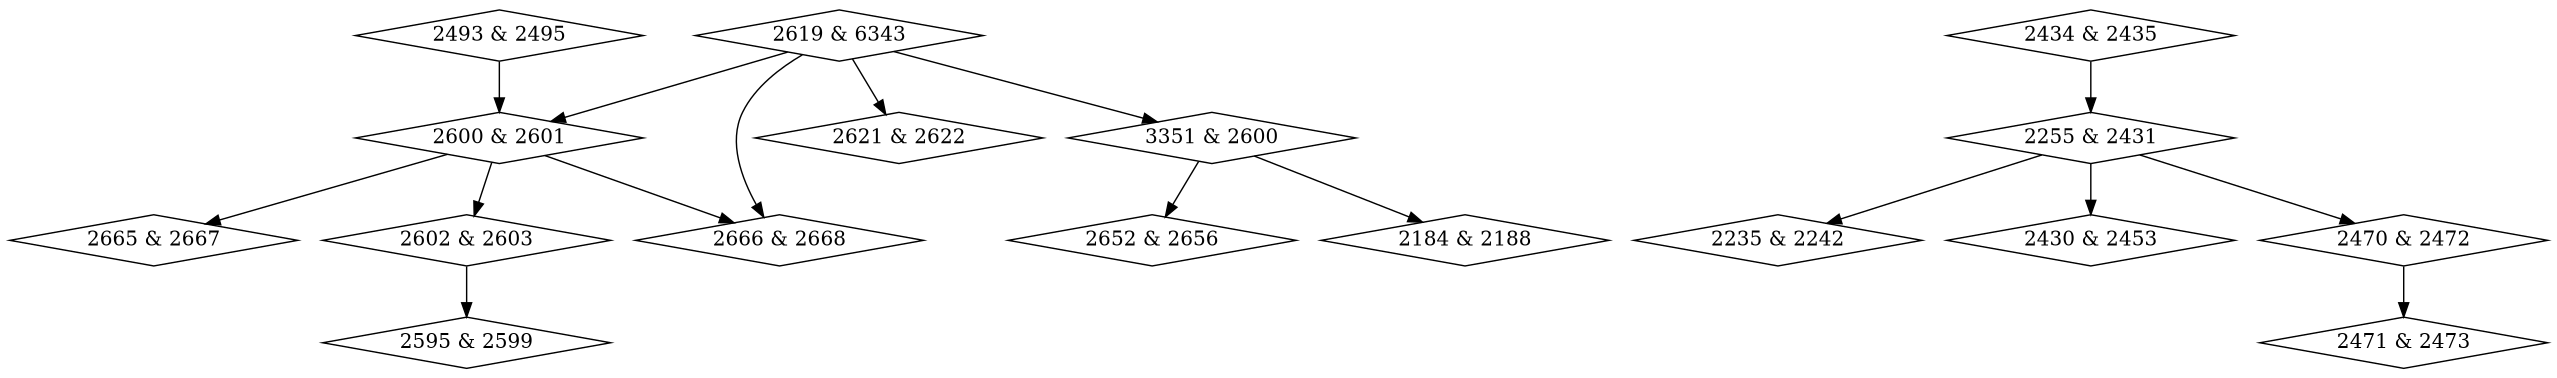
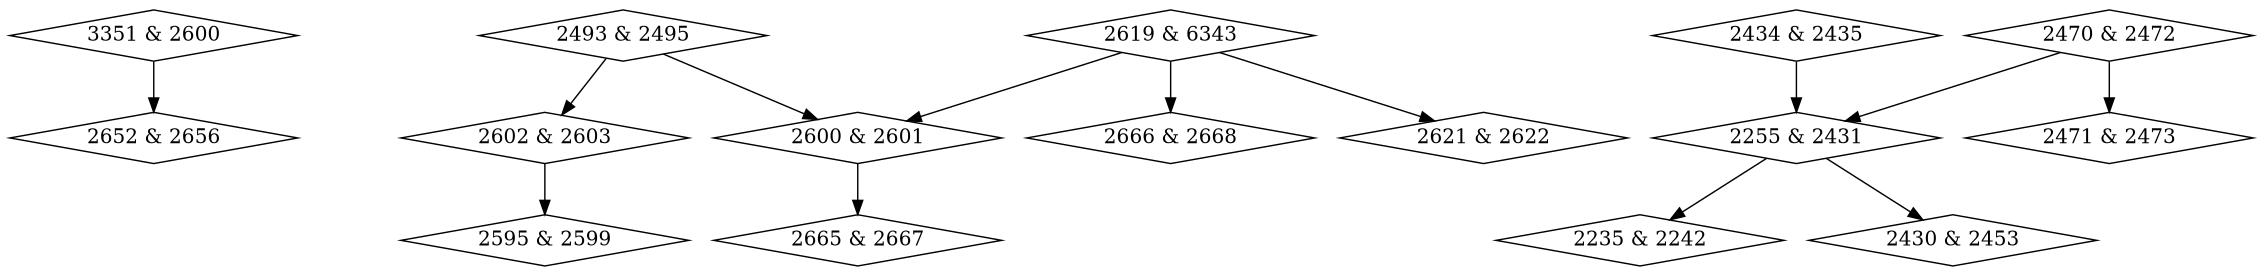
edge "2619 & 6343" -> "3351 & 2600": removed
edge "2600 & 2601" -> "2602 & 2603": now "2493 & 2495" -> "2602 & 2603"
edge "2600 & 2601" -> "2666 & 2668": removed
edge "2255 & 2431" -> "2470 & 2472": reversed
node "2184 & 2188": removed
